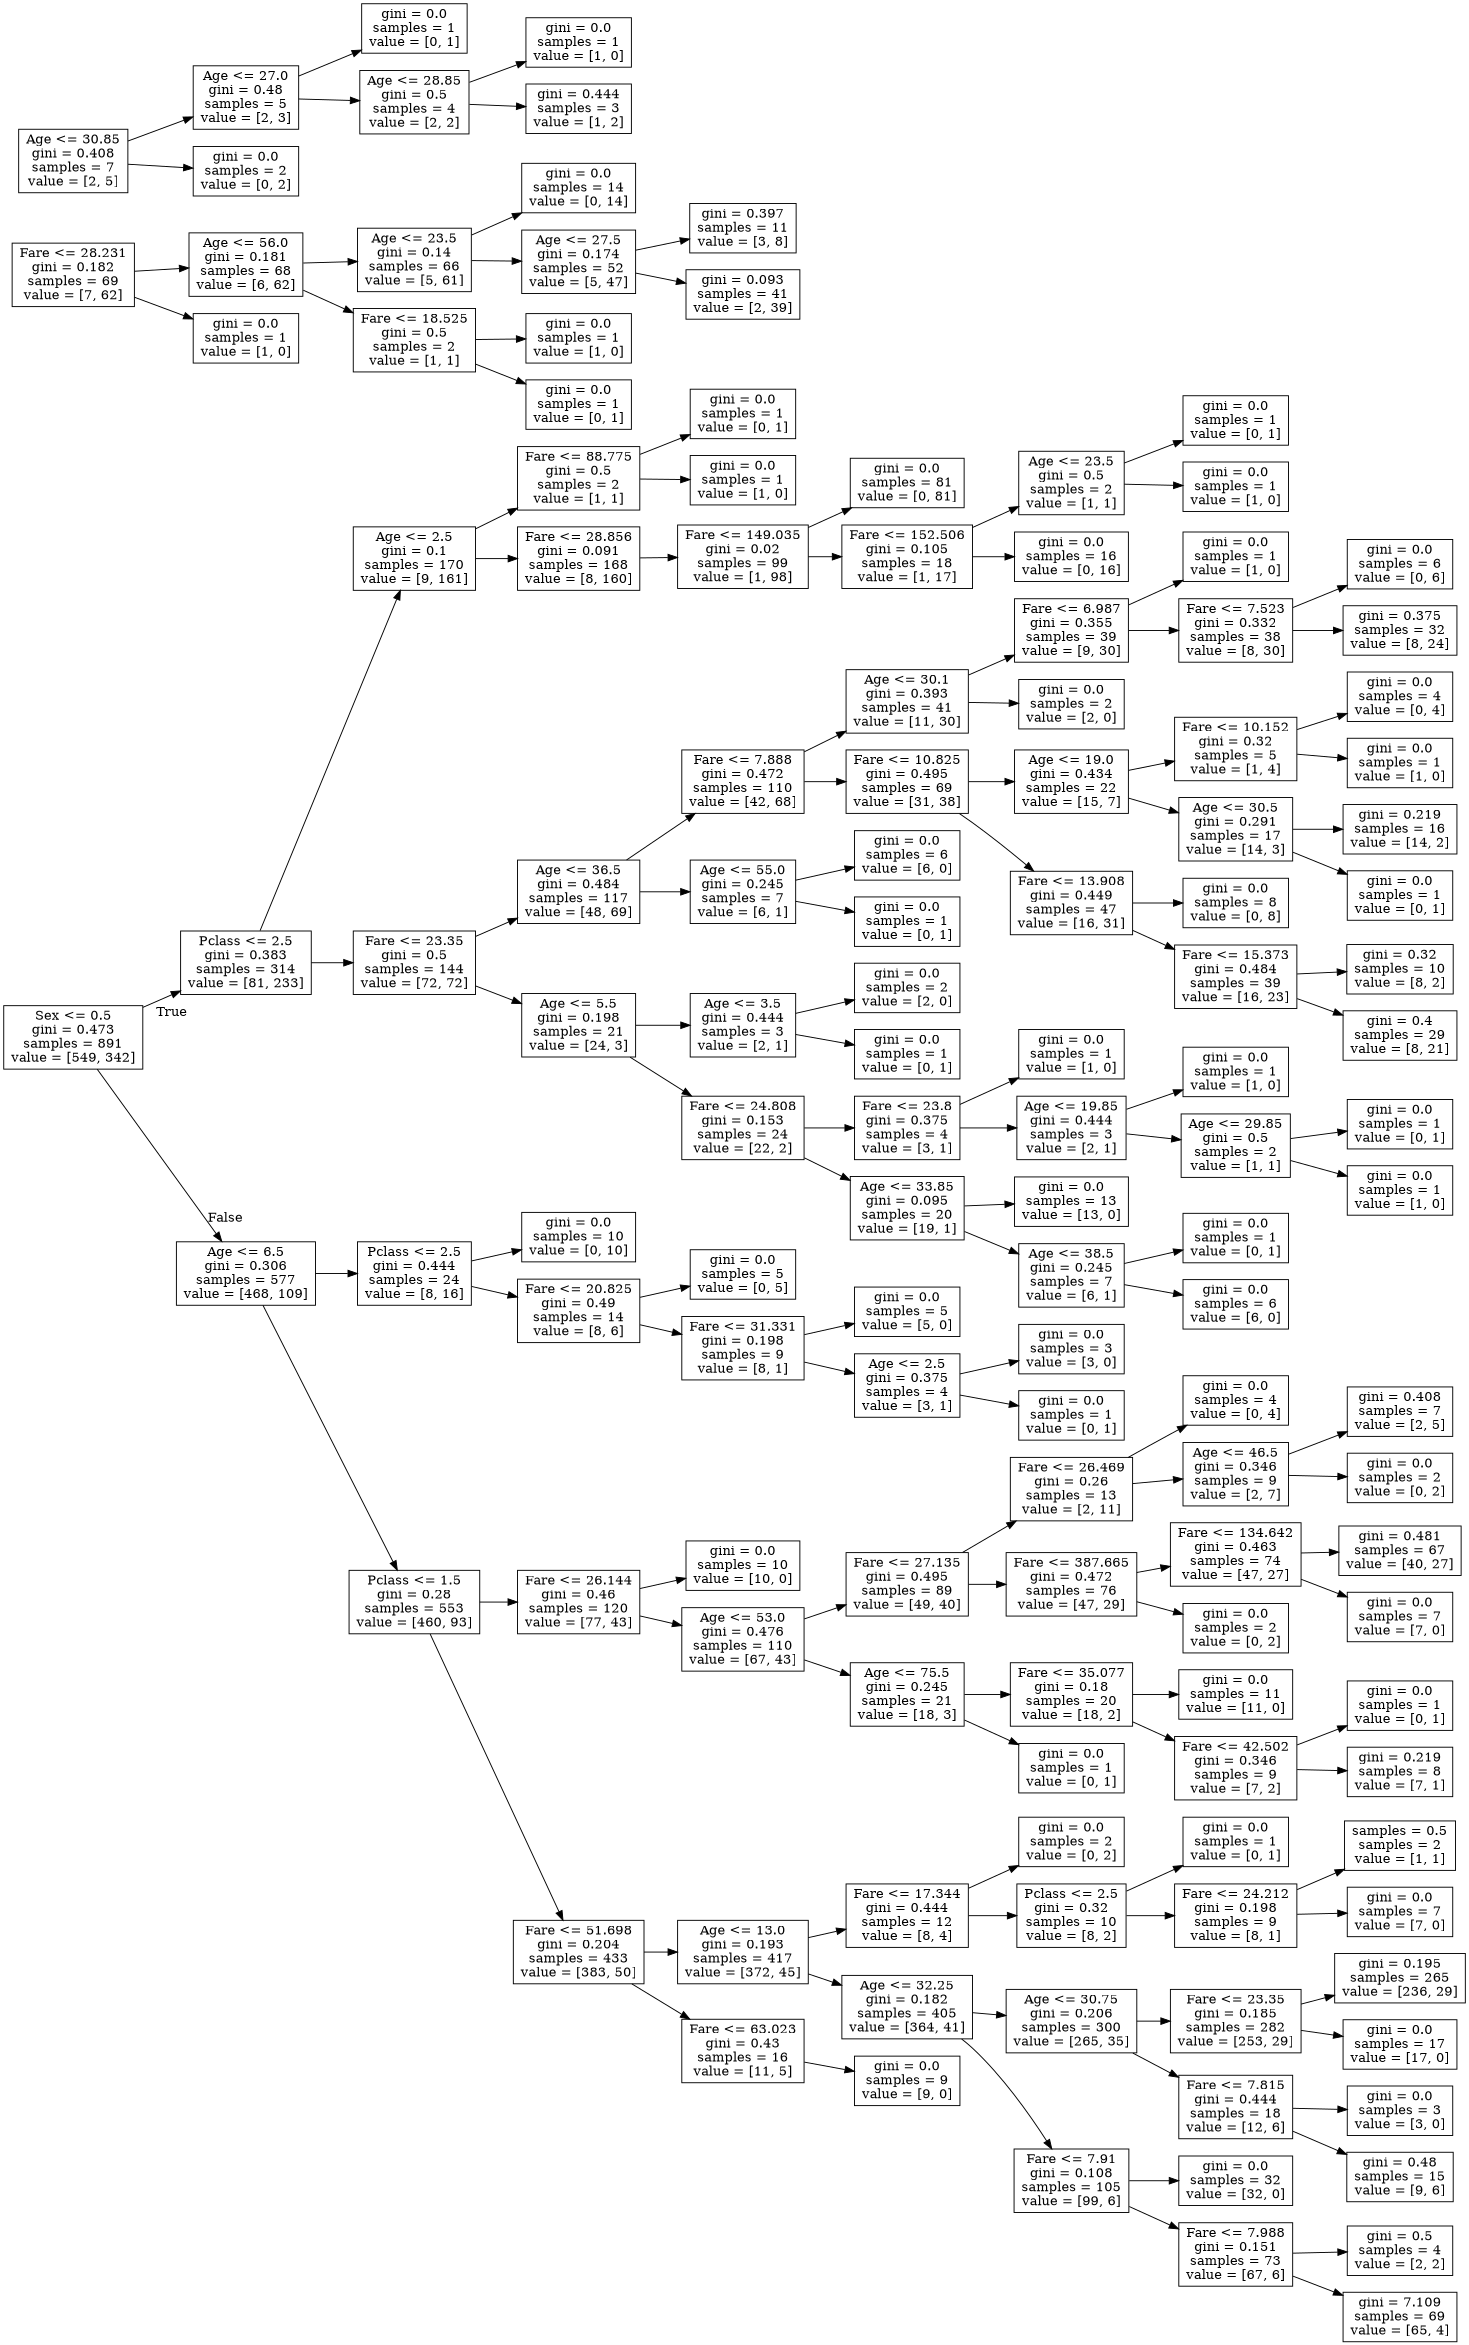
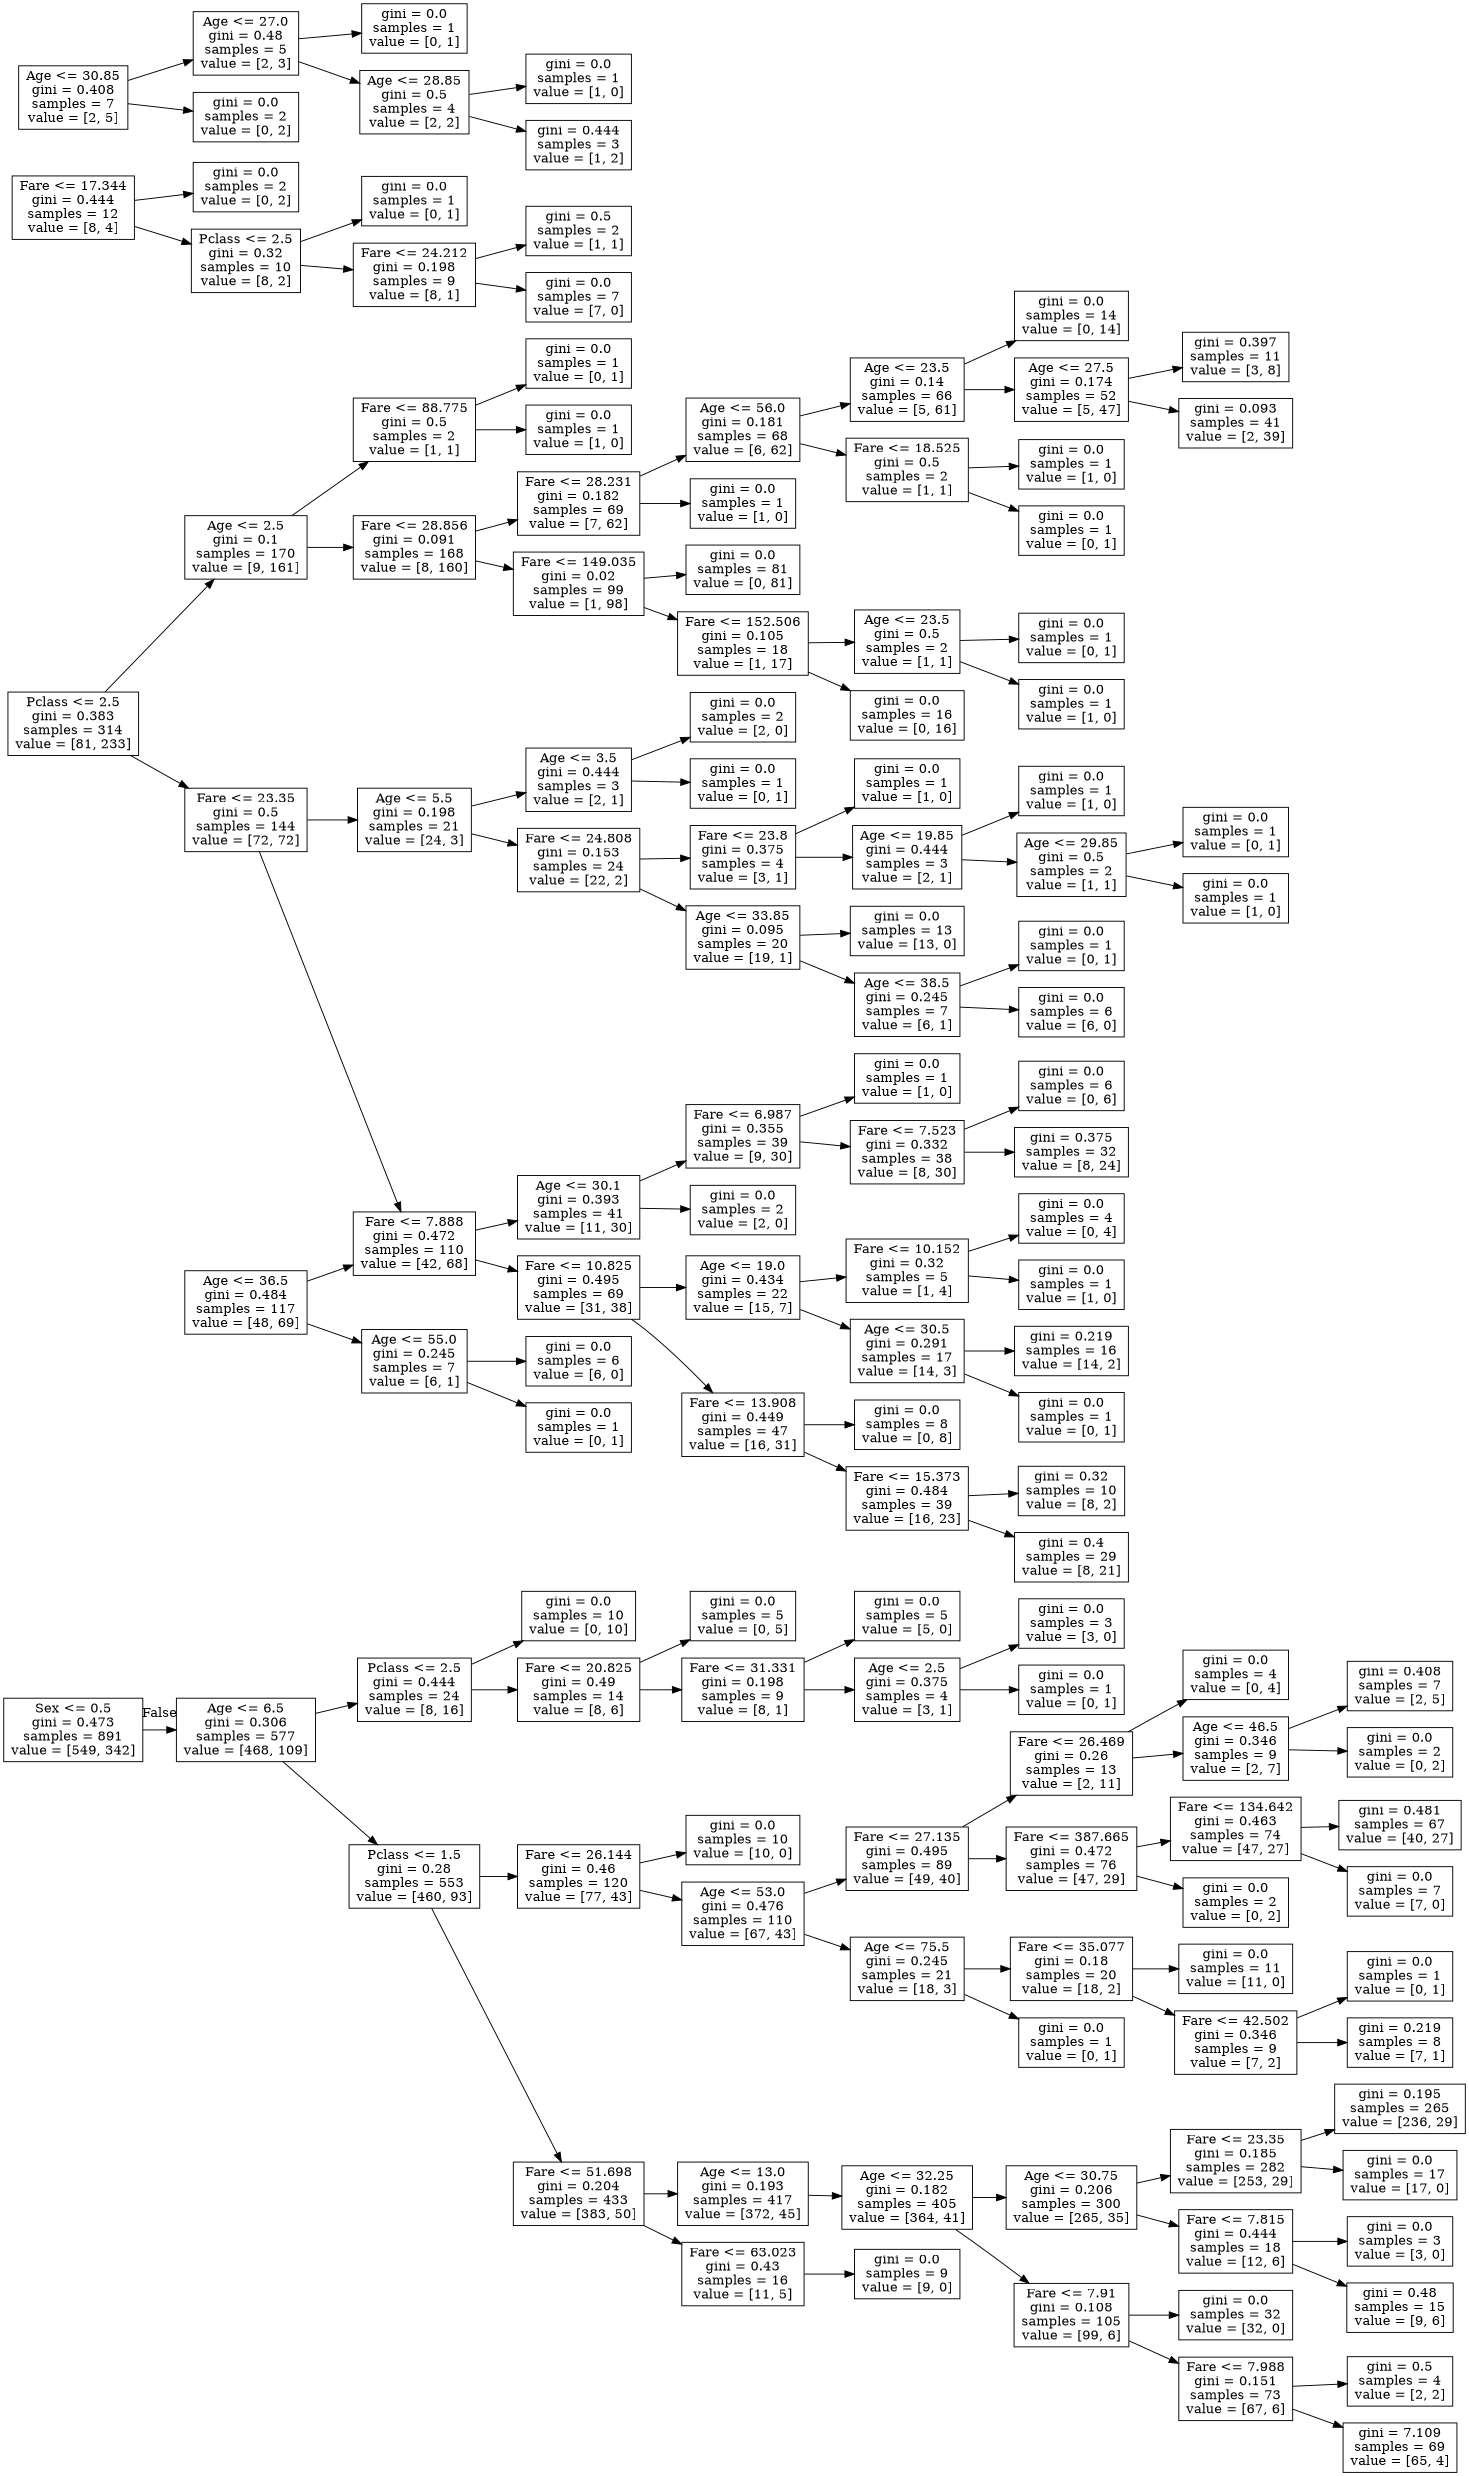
edge "Fare <= 28.856 gini = 0.091 samples = 168 value = [8, 160]" -> "Fare <= 28.231 gini = 0.182 samples = 69 value = [7, 62]": added
edge "Fare <= 23.35 gini = 0.5 samples = 144 value = [72, 72]" -> "Age <= 36.5 gini = 0.484 samples = 117 value = [48, 69]": now "Fare <= 23.35 gini = 0.5 samples = 144 value = [72, 72]" -> "Fare <= 7.888 gini = 0.472 samples = 110 value = [42, 68]"
edge "Sex <= 0.5 gini = 0.473 samples = 891 value = [549, 342]" -> "Pclass <= 2.5 gini = 0.383 samples = 314 value = [81, 233]": removed
node "samples = 0.5 samples = 2 value = [1, 1]": label "samples = 0.5 samples = 2 value = [1, 1]" -> "gini = 0.5 samples = 2 value = [1, 1]"
edge "Age <= 13.0 gini = 0.193 samples = 417 value = [372, 45]" -> "Fare <= 17.344 gini = 0.444 samples = 12 value = [8, 4]": removed
